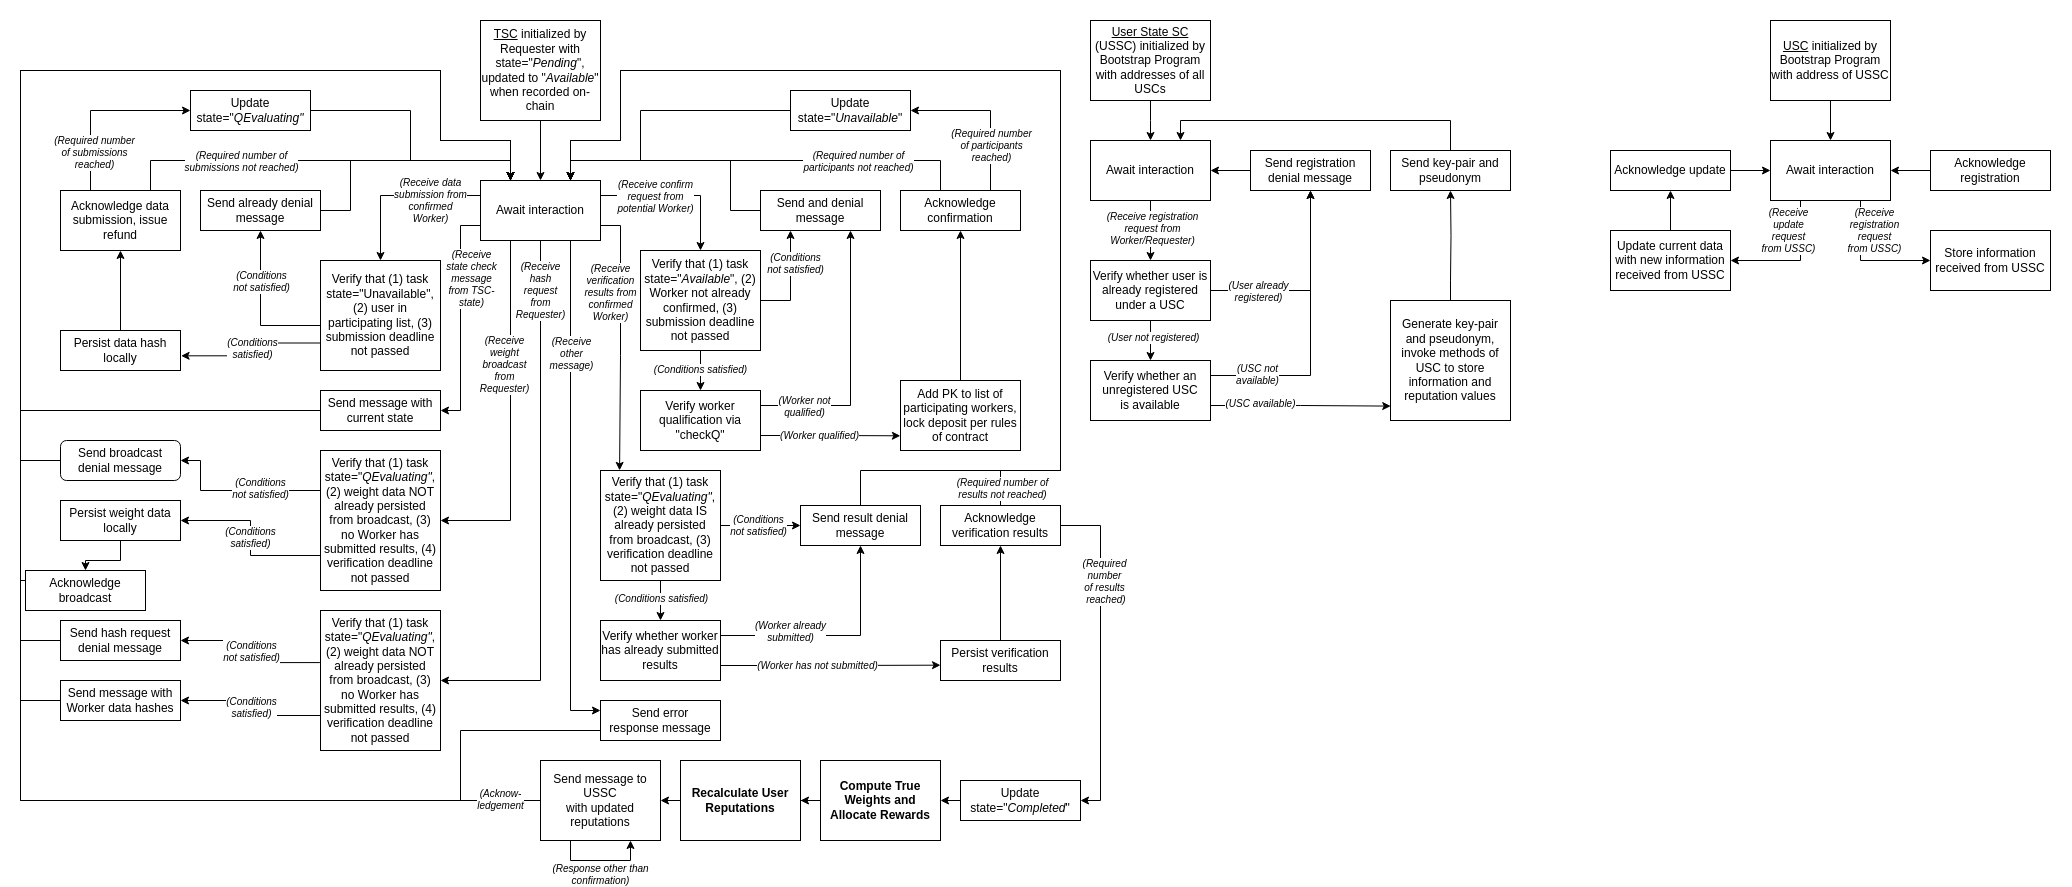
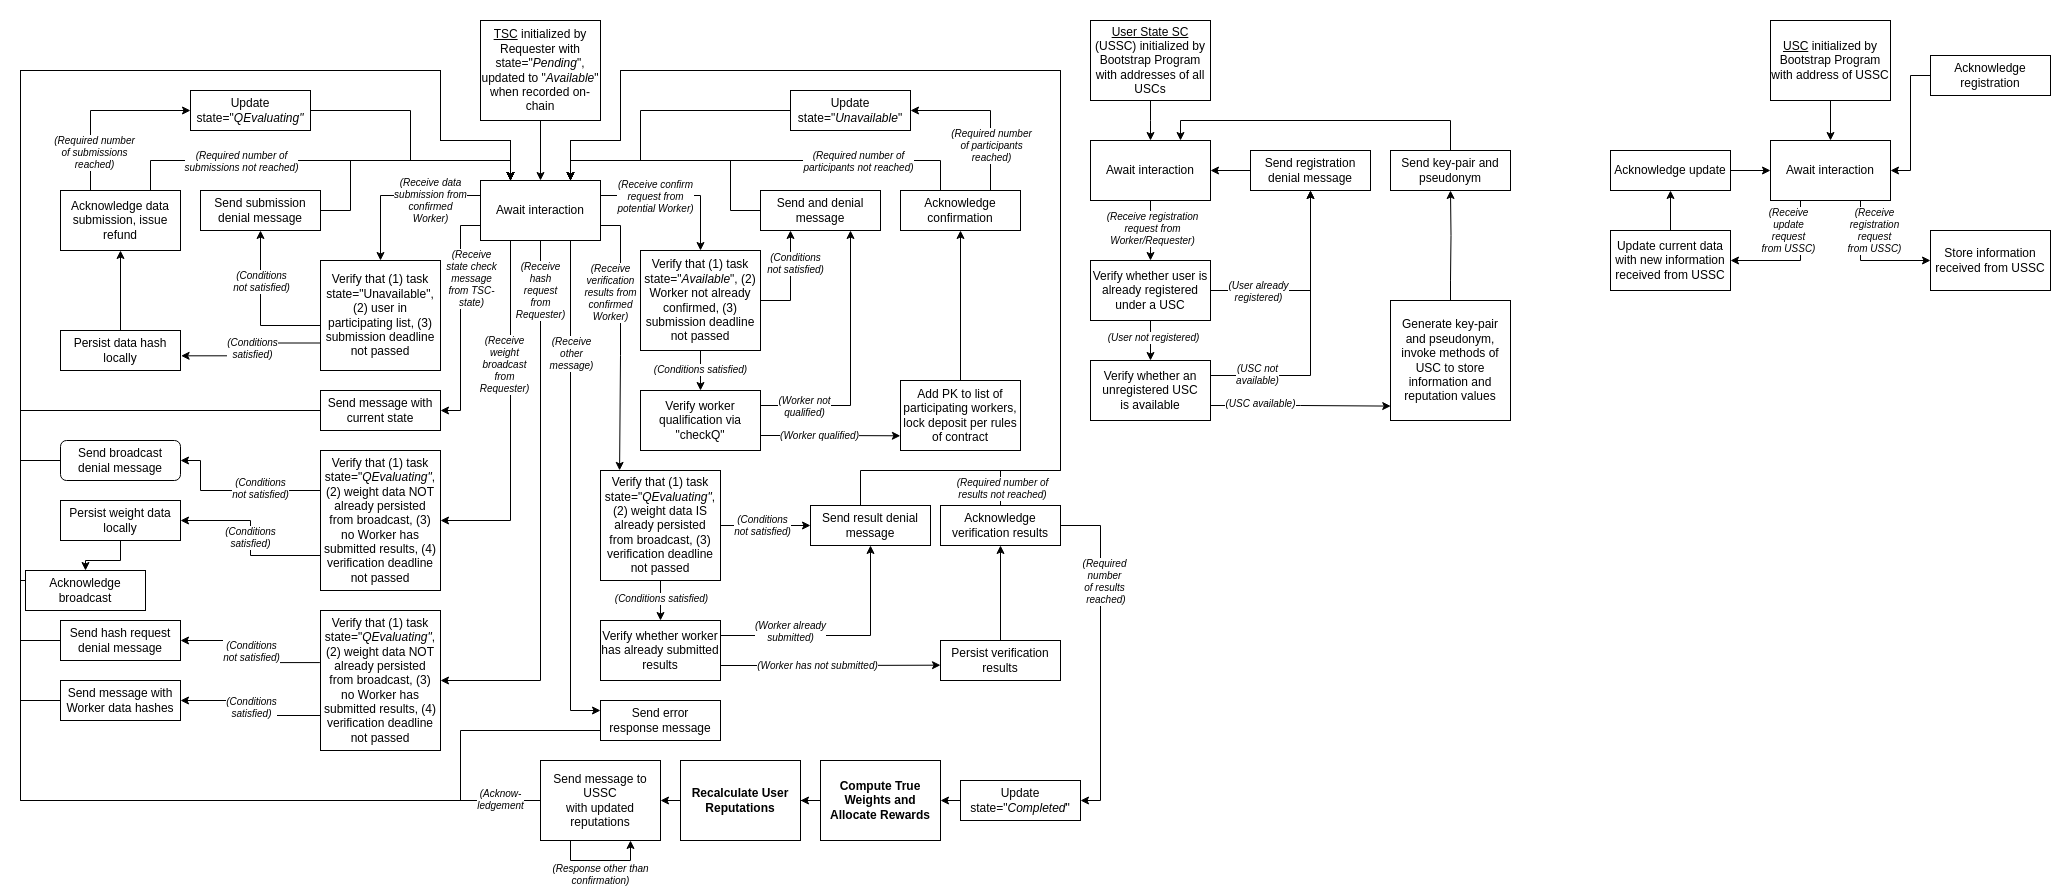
node "Acknowledge registration": moved (1991, 171) -> (1991, 76)
node "Send already denial message": label "Send already denial message" -> "Send submission denial message"
node "Send result denial message": moved (861, 526) -> (871, 526)
